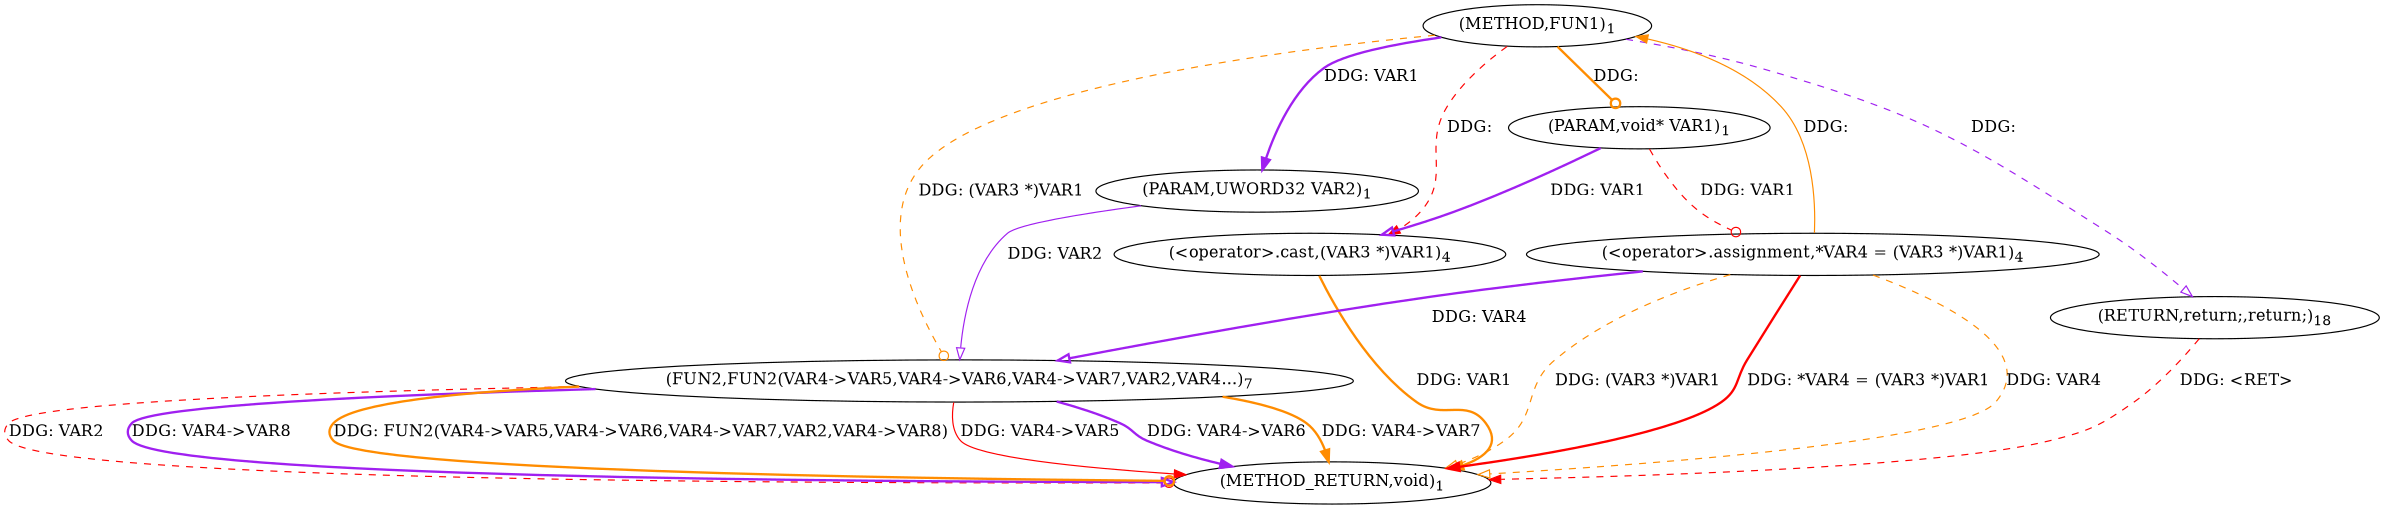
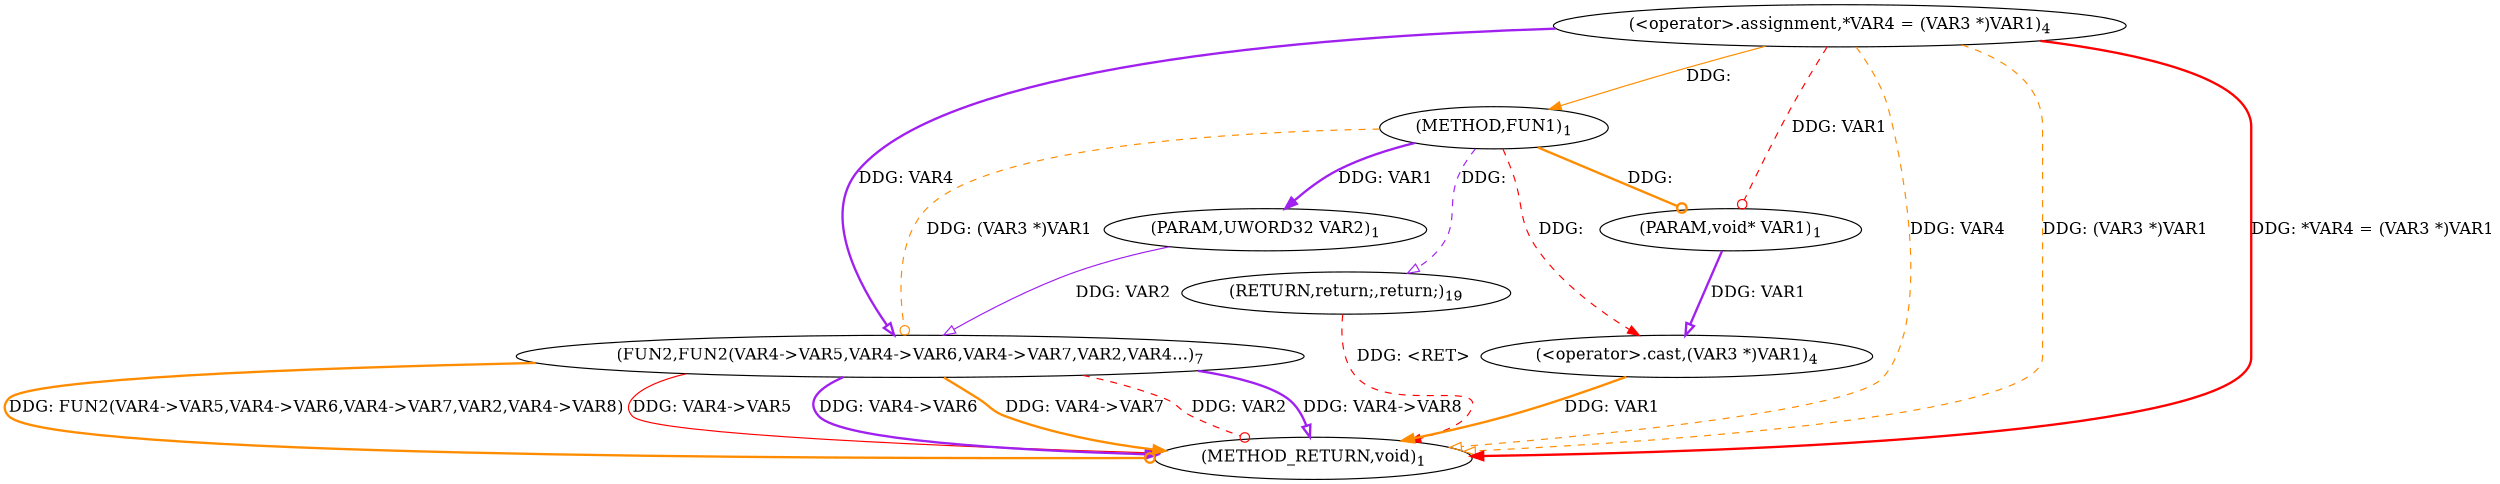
edge "(PARAM,void* VAR1)" -> "(<operator>.assignment,*VAR4 = (VAR3 *)VAR1)": reversed
node "(RETURN,return;,return;)": text "18" -> "19"
